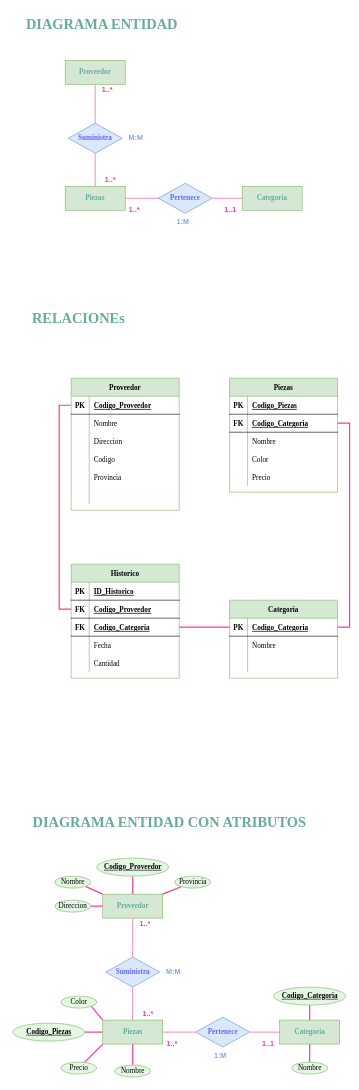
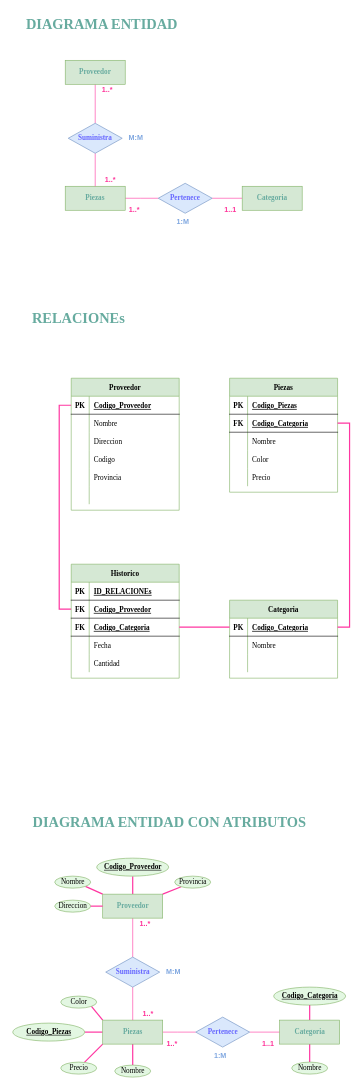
node "ID_Historico": label "ID_Historico" -> "ID_RELACIONEs"
